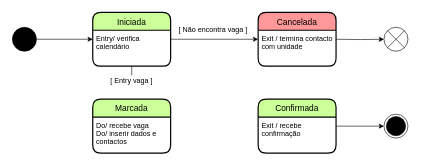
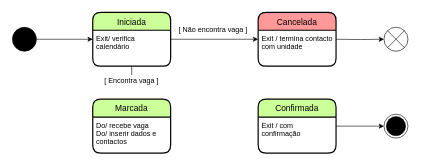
node "Entry/ verifica calendário": label "Entry/ verifica calendário" -> "Exit/ verifica calendário"
node "[ Entry vaga ]": label "[ Entry vaga ]" -> "[ Encontra vaga ]"
node "Exit / recebe confirmação": label "Exit / recebe confirmação" -> "Exit / com confirmação"
